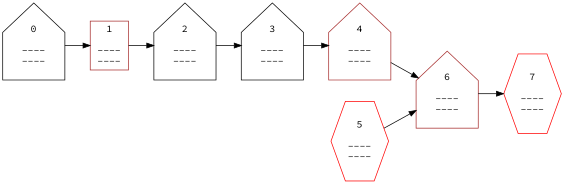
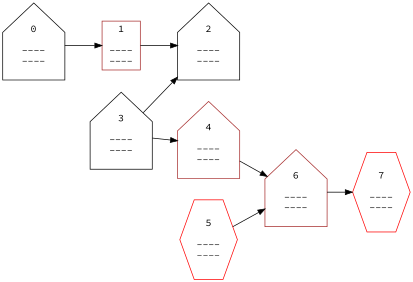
edge "2 ---- ----" -> "3 ---- ----": reversed
